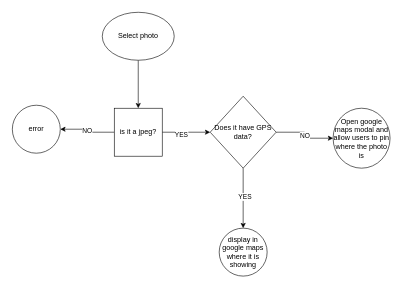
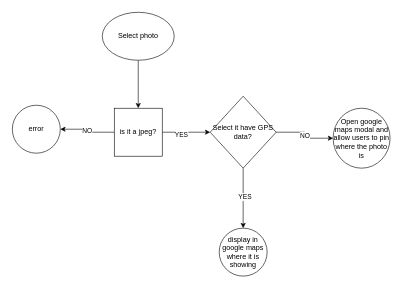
node "Does it have GPS data?": label "Does it have GPS data?" -> "Select it have GPS data?"
